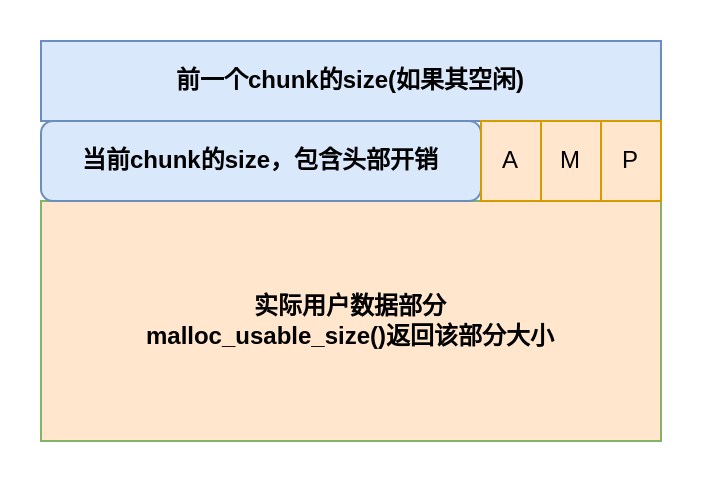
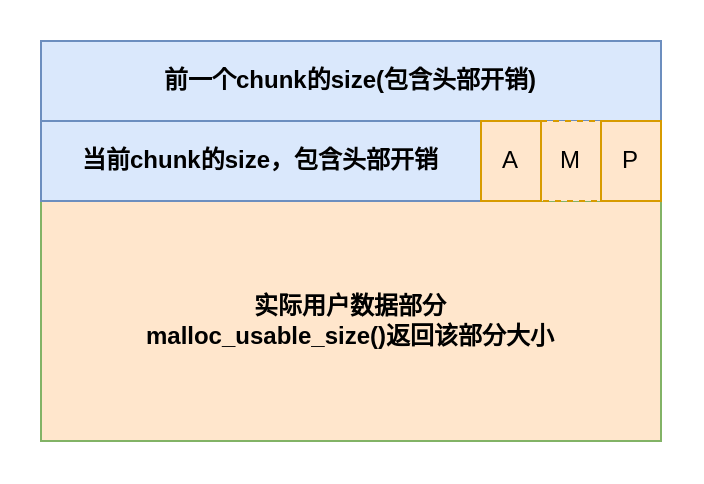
node "前一个chunk的size(如果其空闲)": label "前一个chunk的size(如果其空闲)" -> "前一个chunk的size(包含头部开销)"
node "当前chunk的size，包含头部开销": shape rounded rectangle -> rectangle
node "M": style solid -> dashed
